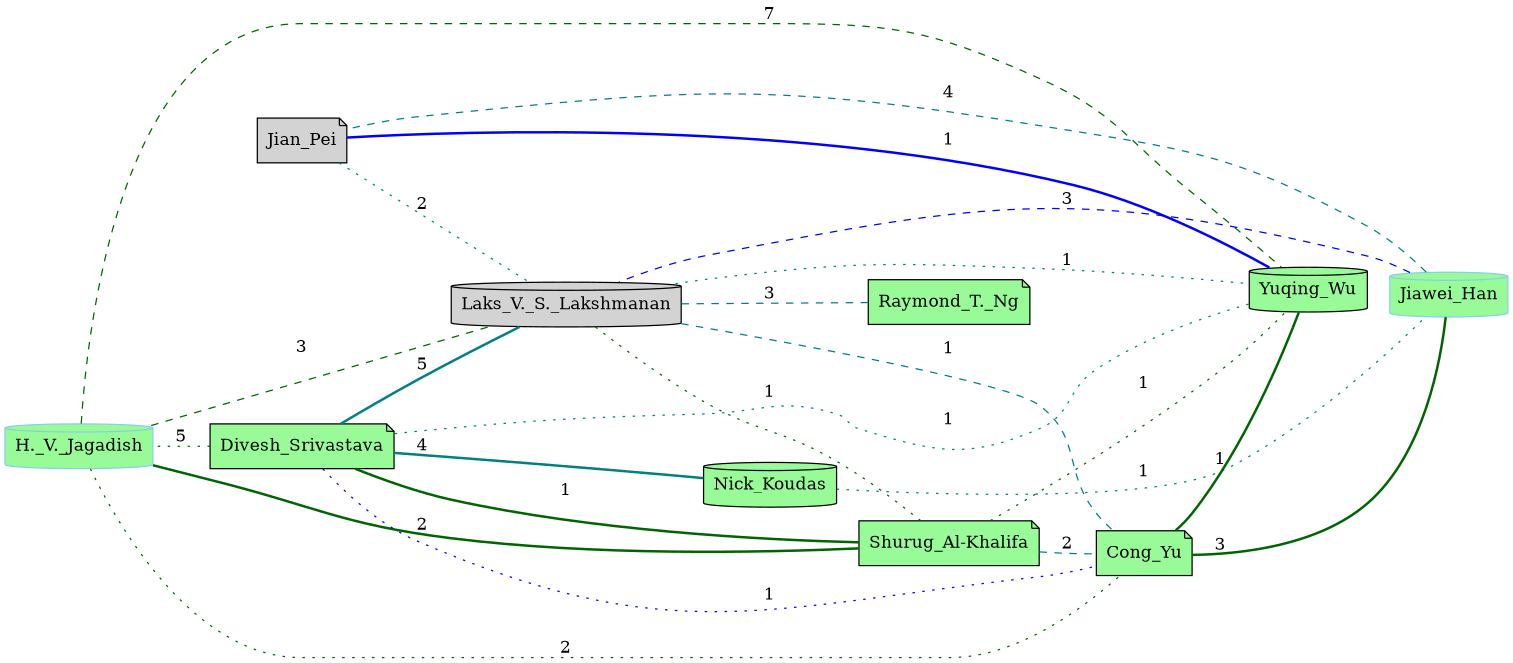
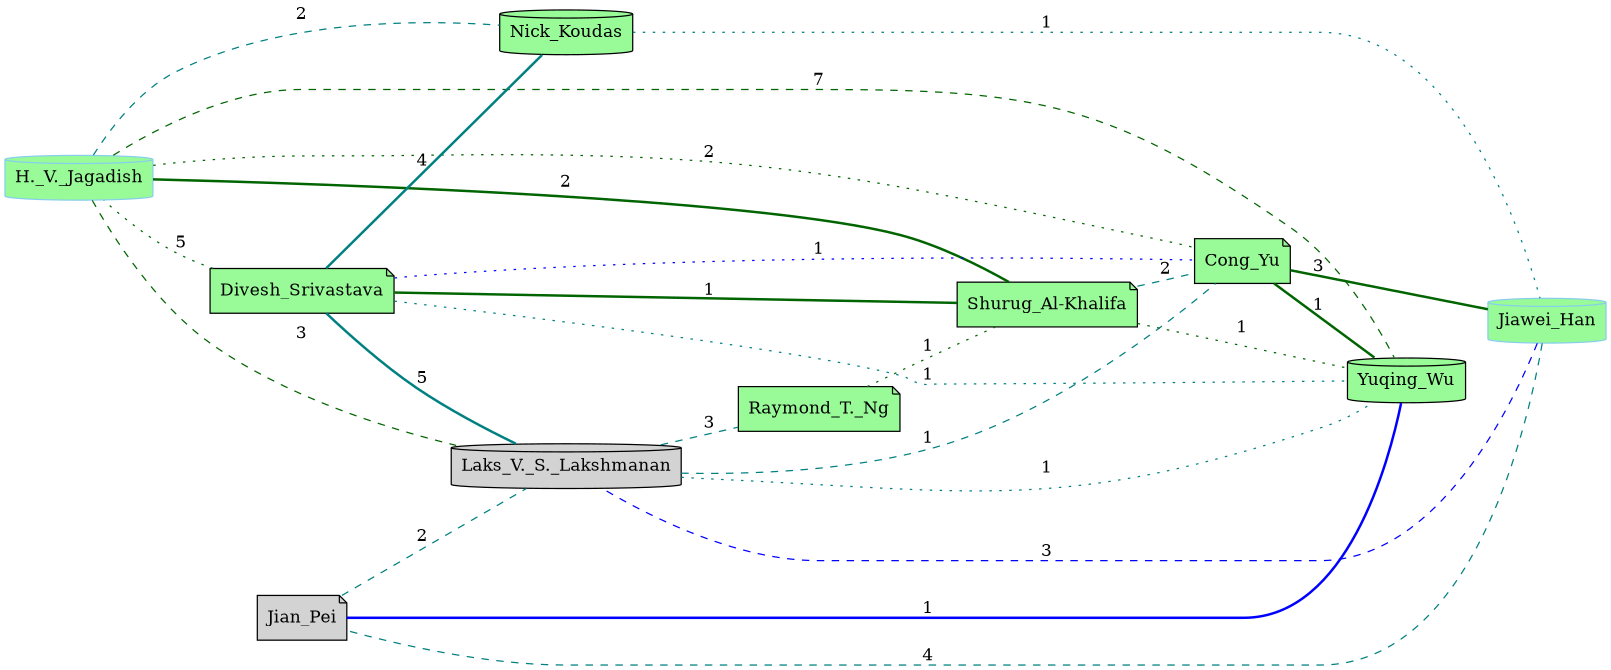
edge "Nick_Koudas" -- "H._V._Jagadish": added, label "2"
edge "Jian_Pei" -- "Laks_V._S._Lakshmanan": style dotted -> dashed
edge "Laks_V._S._Lakshmanan" -- "Shurug_Al-Khalifa": now "Raymond_T._Ng" -- "Shurug_Al-Khalifa"
